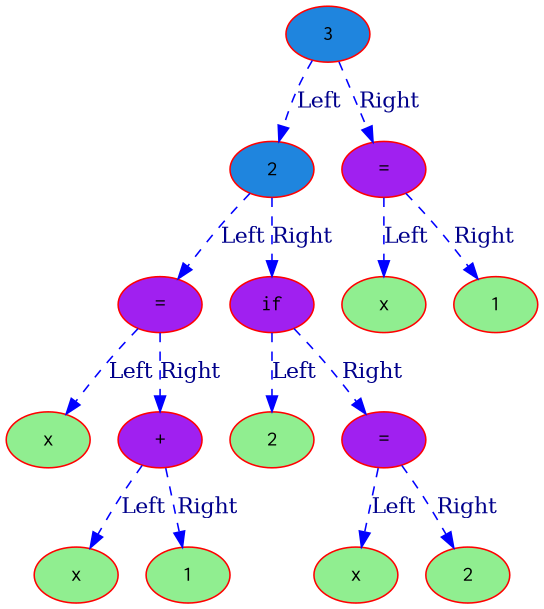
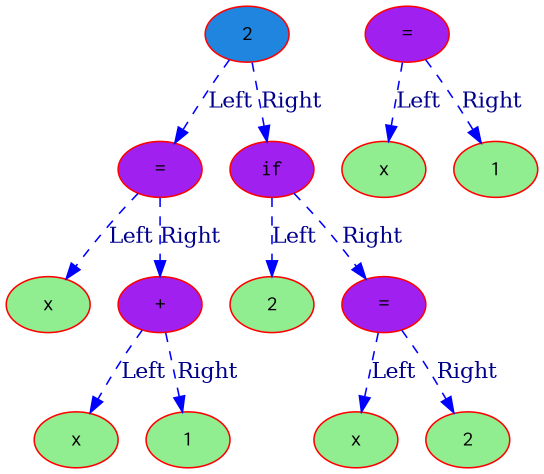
node "3": removed
